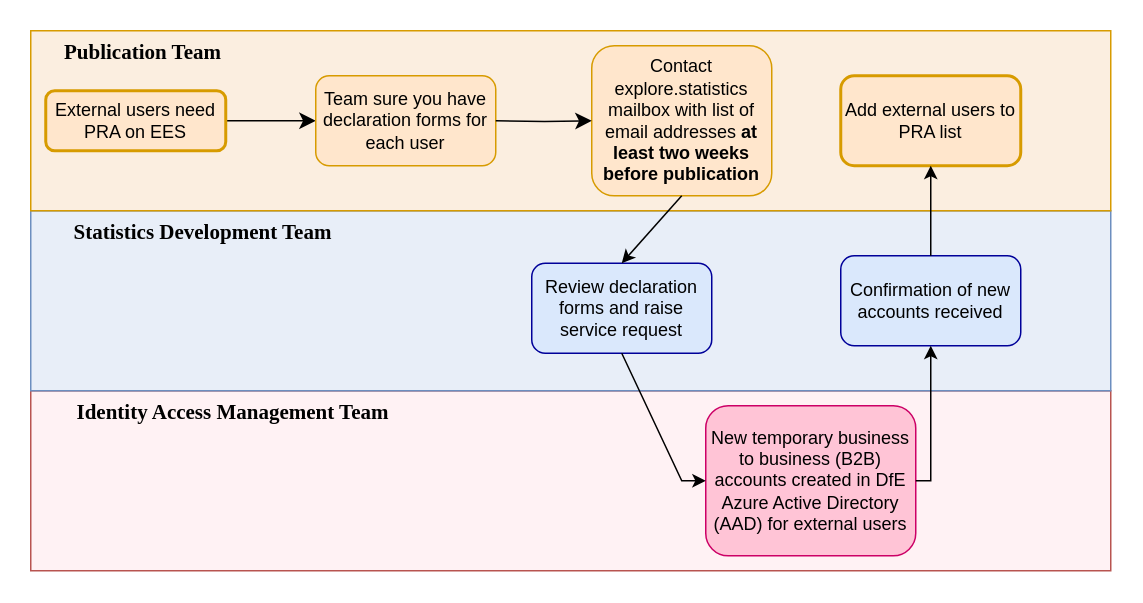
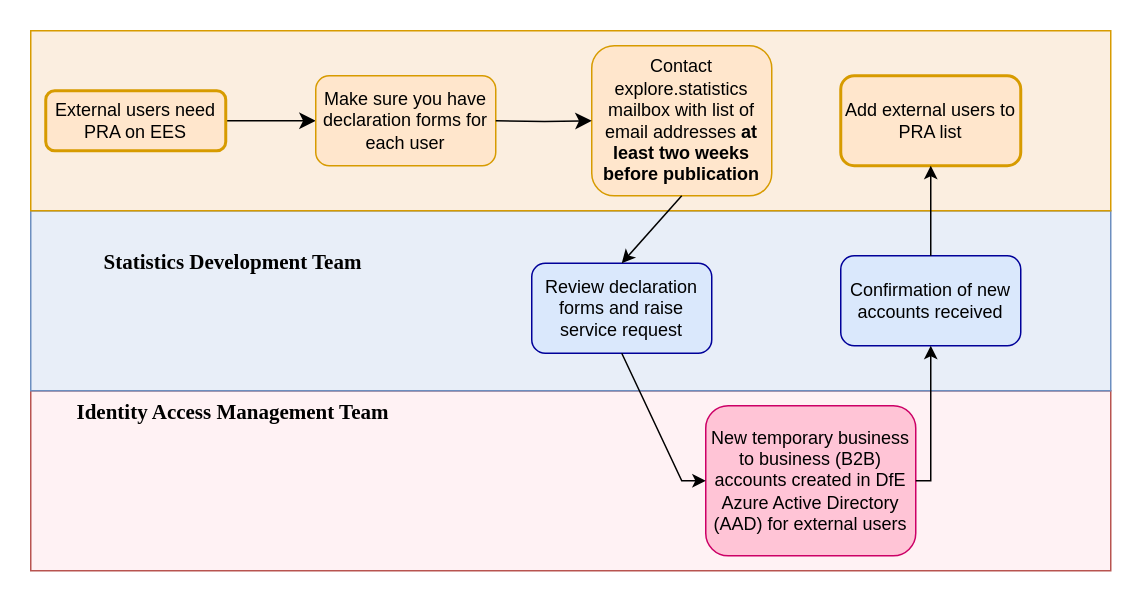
node "Publication Team": removed
node "Team sure you have declaration forms for each user": label "Team sure you have declaration forms for each user" -> "Make sure you have declaration forms for each user"
node "Statistics Development Team": moved (203, 233) -> (233, 263)
